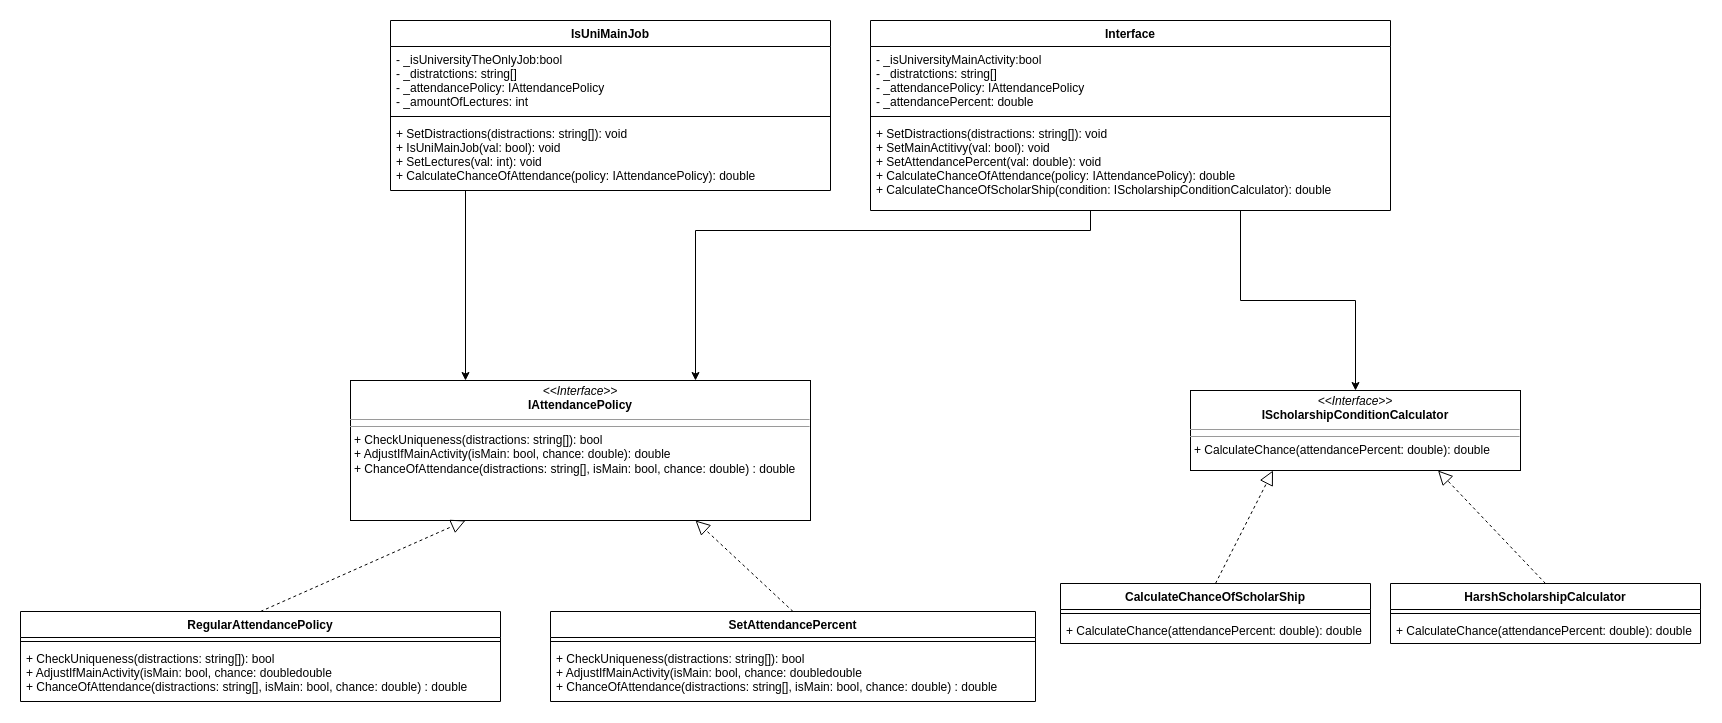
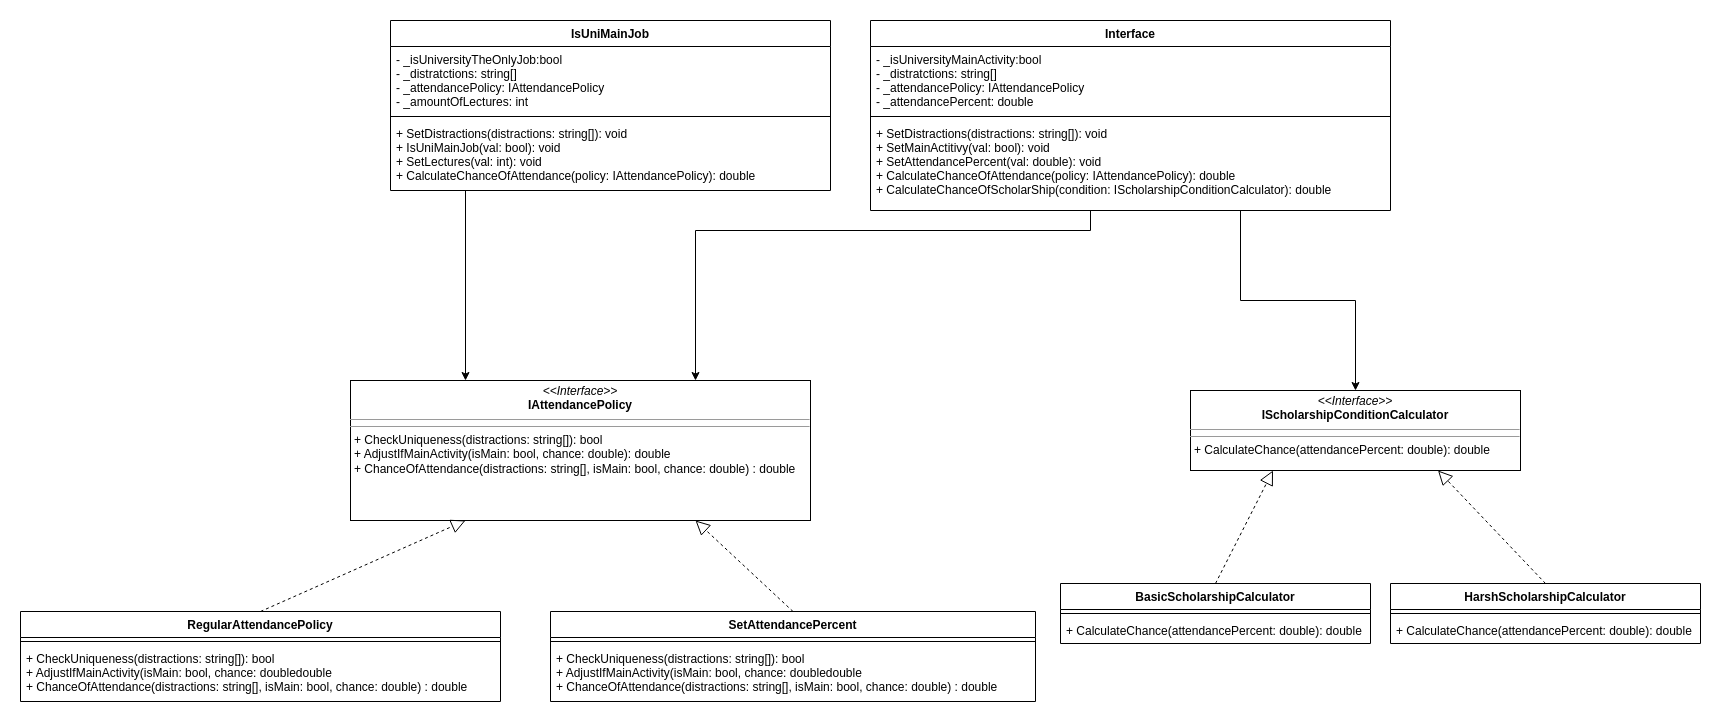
node "CalculateChanceOfScholarShip": label "CalculateChanceOfScholarShip" -> "BasicScholarshipCalculator"
